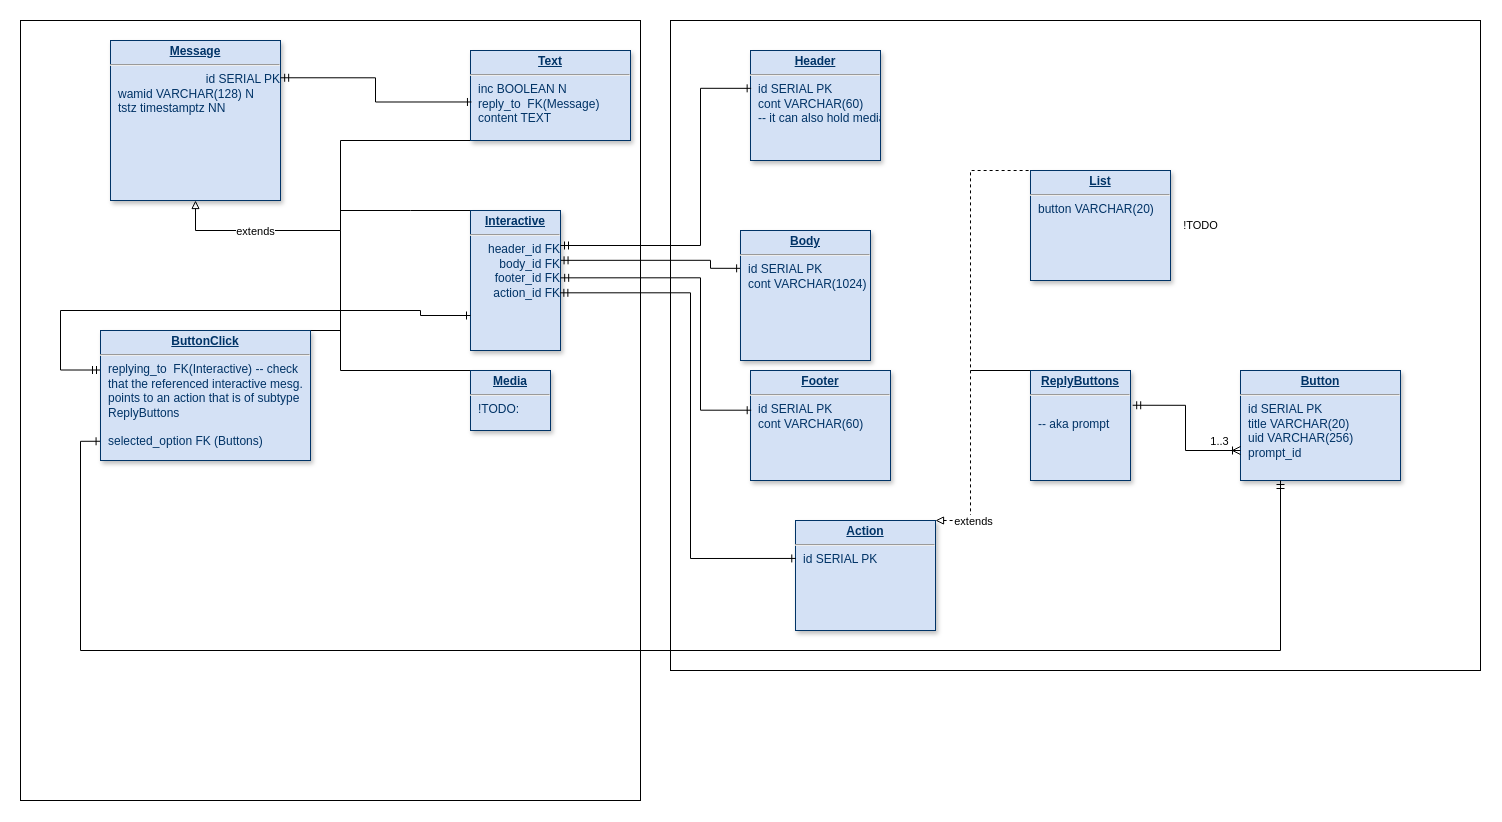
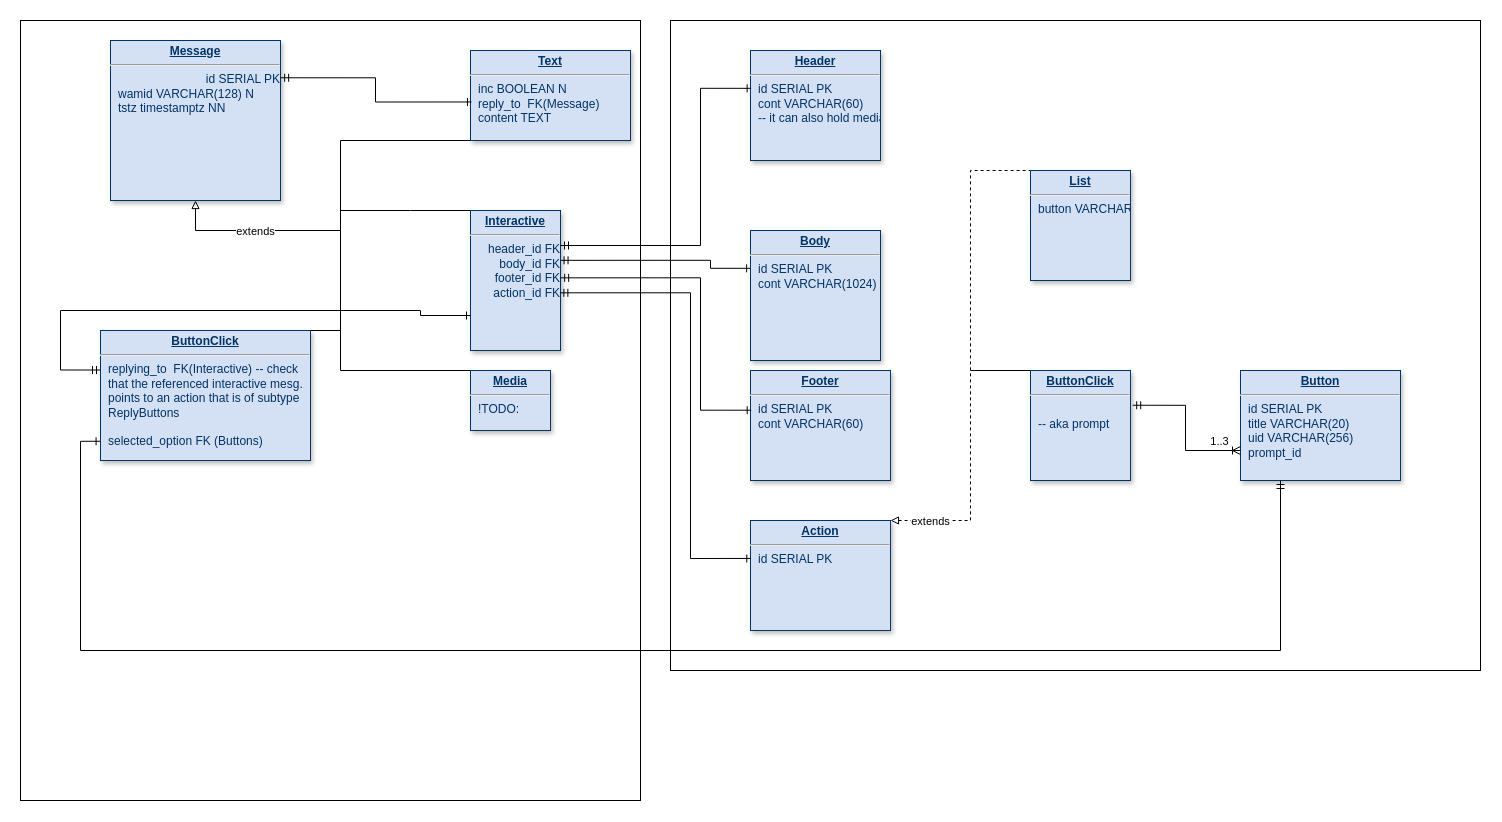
node "List button VARCHAR(20)": size 140x110 -> 100x110
node "!TODO": removed
node "Body id SERIAL PK cont VARCHAR(1024)": moved (806, 296) -> (816, 296)
node "ReplyButtons -- aka prompt": label "ReplyButtons -- aka prompt" -> "ButtonClick -- aka prompt"
node "Action id SERIAL PK": moved (866, 576) -> (821, 576)
